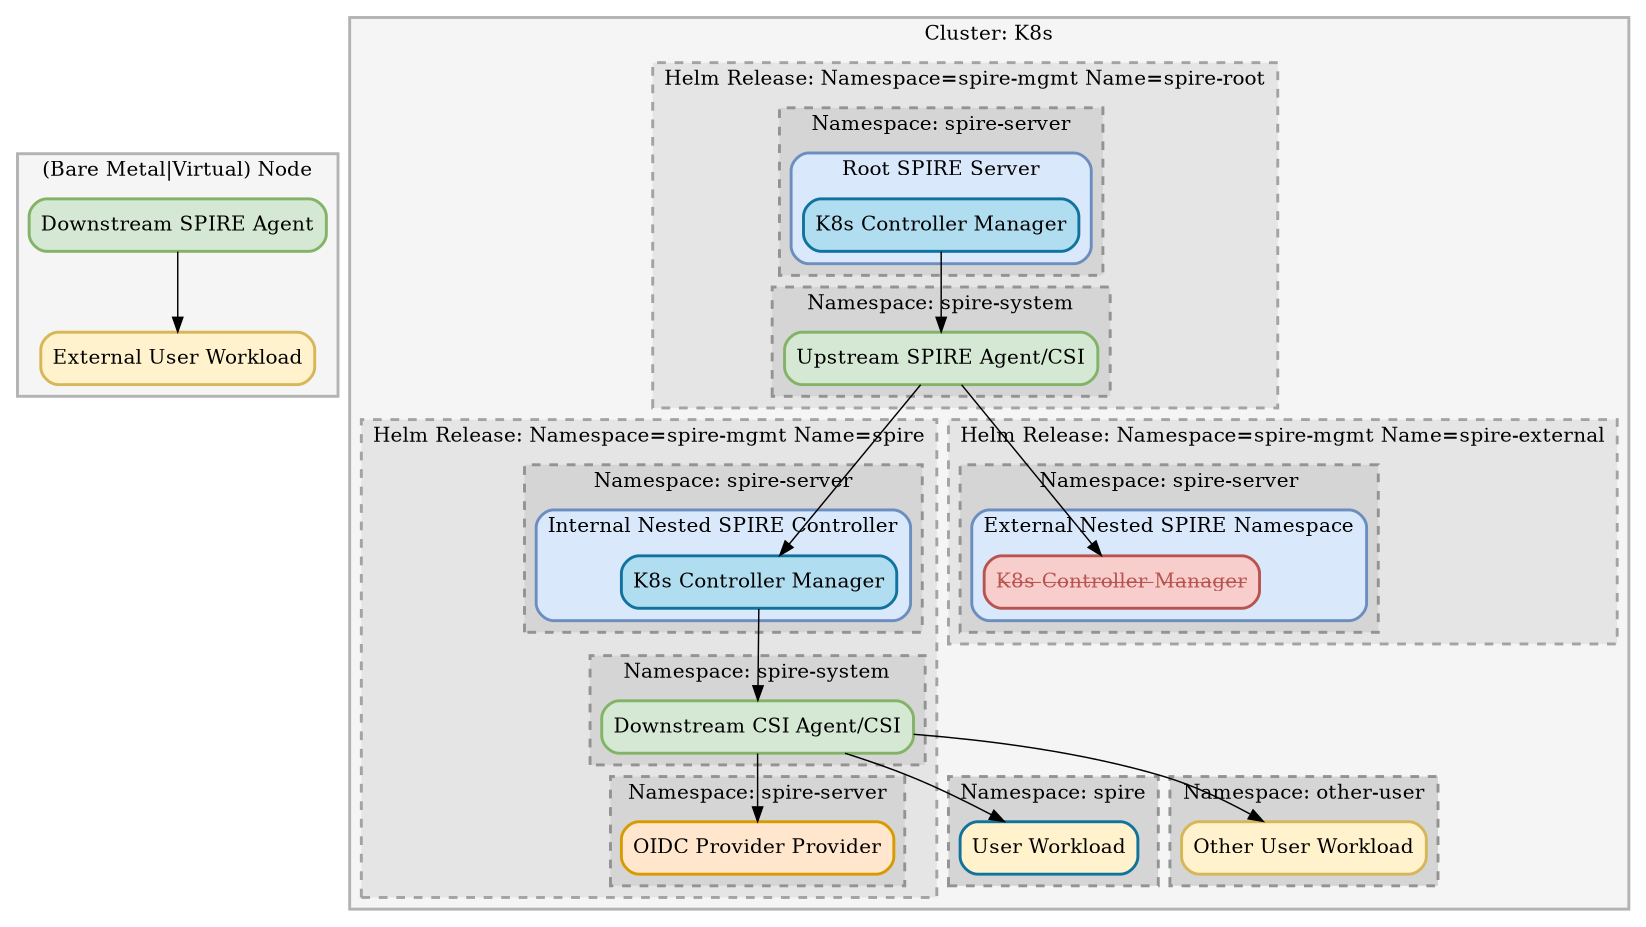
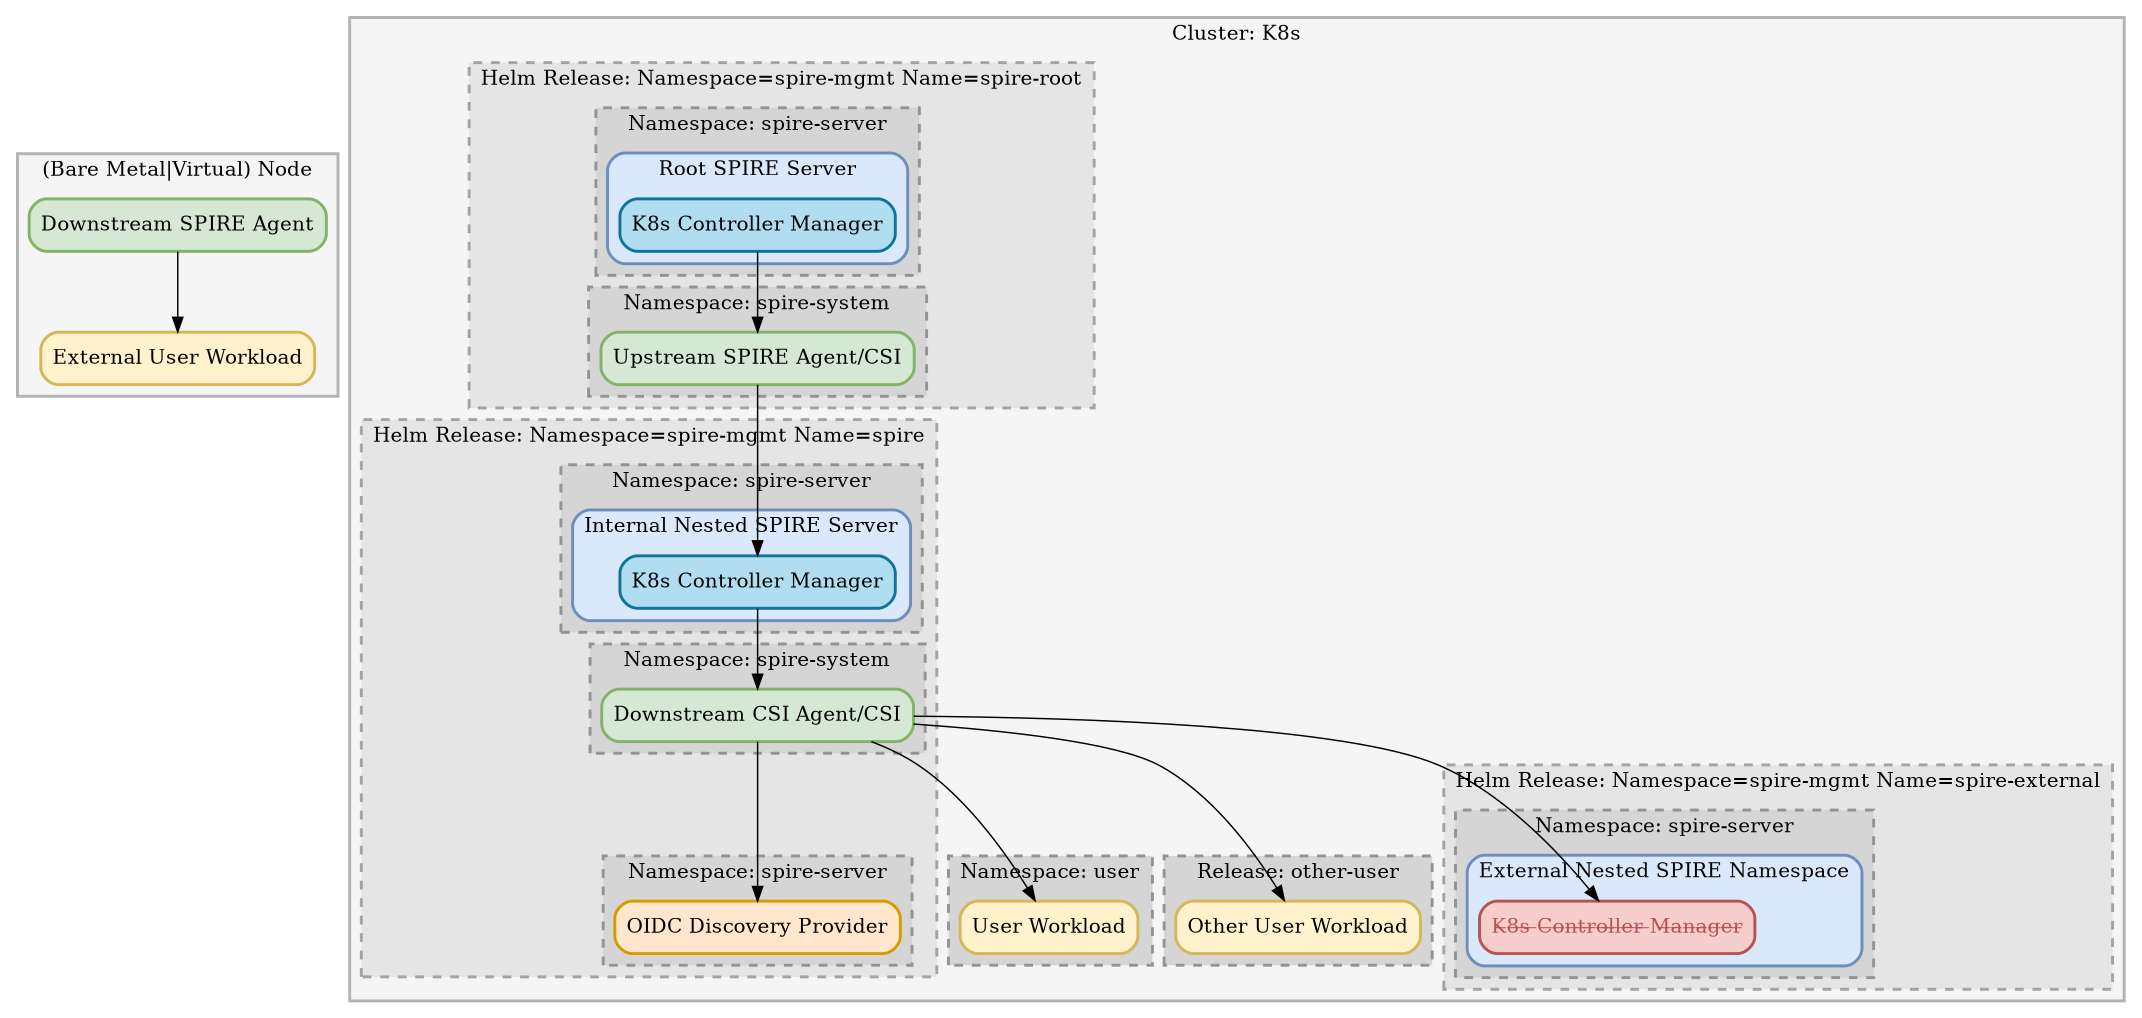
edge "Upstream SPIRE Agent/CSI" -> "K̶8̶s̶ ̶C̶o̶n̶t̶r̶o̶l̶l̶e̶r̶ ̶M̶a̶n̶a̶g̶e̶r̶": now "Downstream CSI Agent/CSI" -> "K̶8̶s̶ ̶C̶o̶n̶t̶r̶o̶l̶l̶e̶r̶ ̶M̶a̶n̶a̶g̶e̶r̶"
cluster "Internal Nested SPIRE Controller": label "Internal Nested SPIRE Controller" -> "Internal Nested SPIRE Server"
cluster "Namespace: spire": label "Namespace: spire" -> "Namespace: user"
cluster "Namespace: other-user": label "Namespace: other-user" -> "Release: other-user"
node "OIDC Provider Provider": label "OIDC Provider Provider" -> "OIDC Discovery Provider"
node "User Workload": color #10739e -> #d6b656
